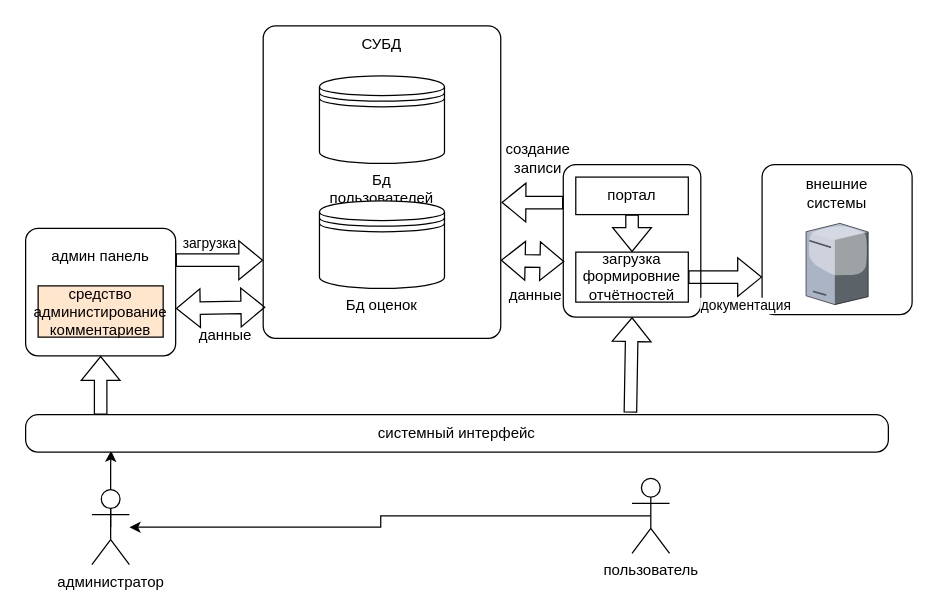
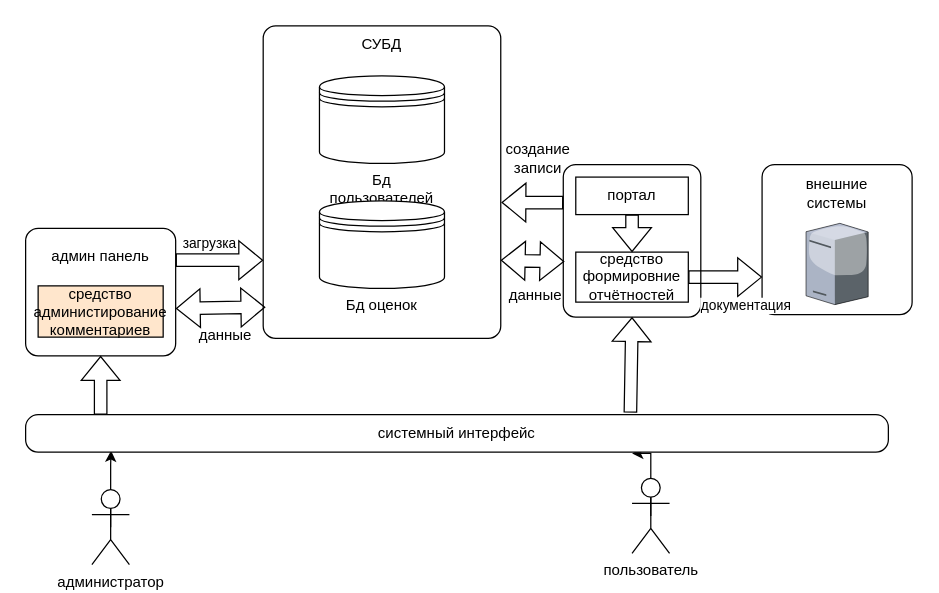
node "загрузка формировние отчётностей": label "загрузка формировние отчётностей" -> "средство формировние отчётностей"
edge "пользователь" -> "администратор": now "пользователь" -> "системный интерфейс"
